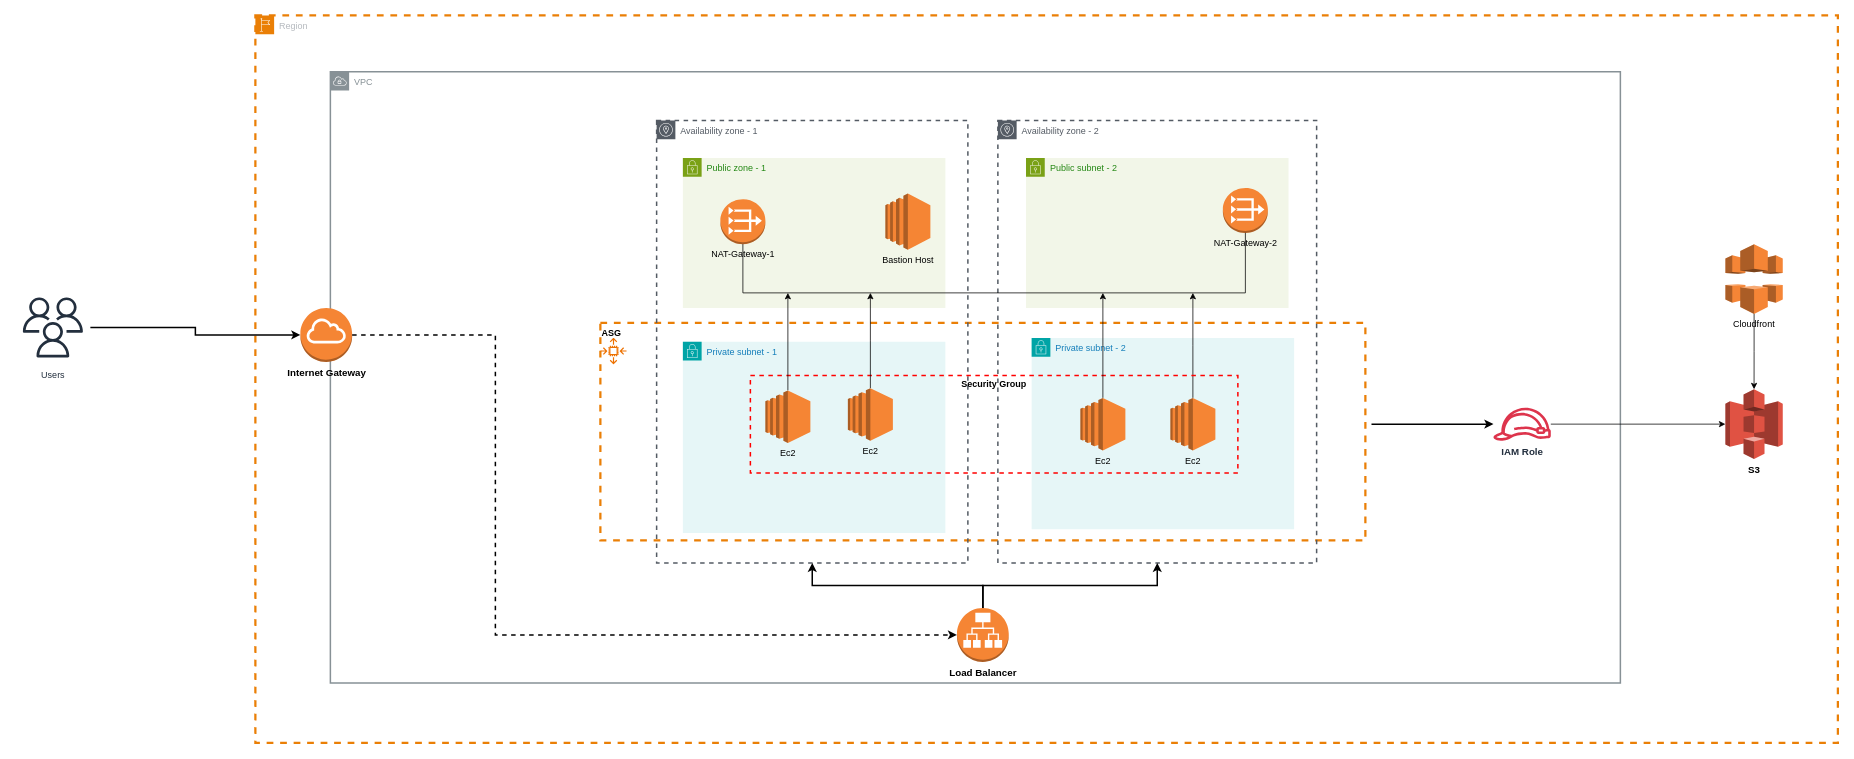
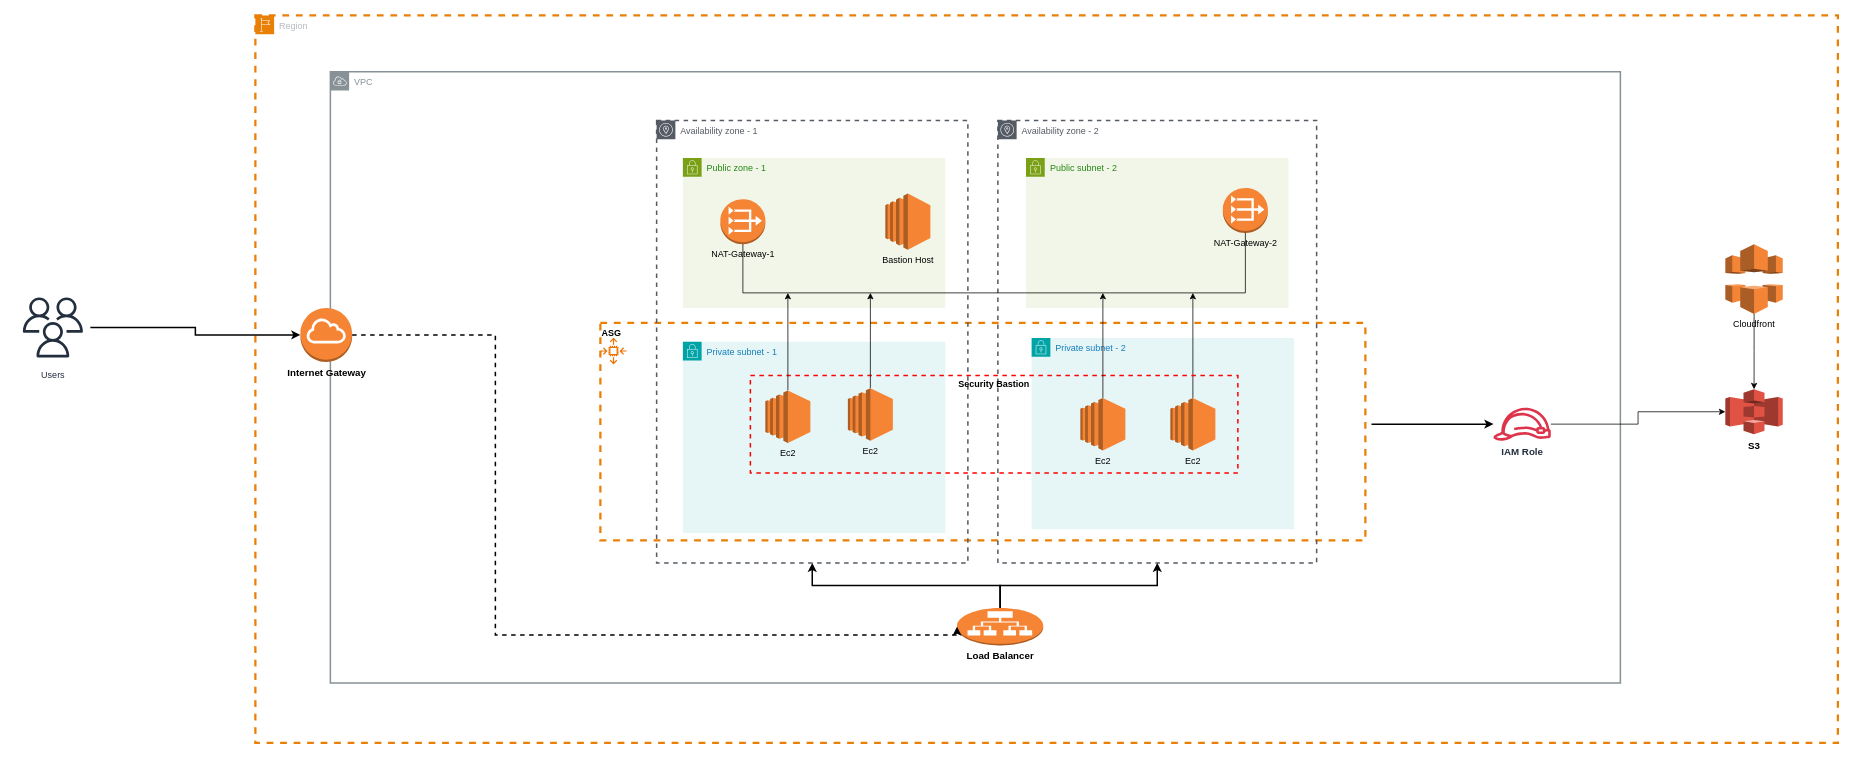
node "Security Group": label "Security Group" -> "Security Bastion"
node "S3": size 57x70 -> 57x45
node "Load Balancer": size 52x54 -> 86x38
